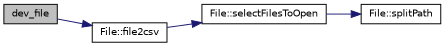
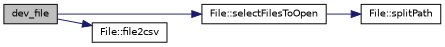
edge "File::file2csv" -> "File::selectFilesToOpen": now "dev_file" -> "File::selectFilesToOpen"
